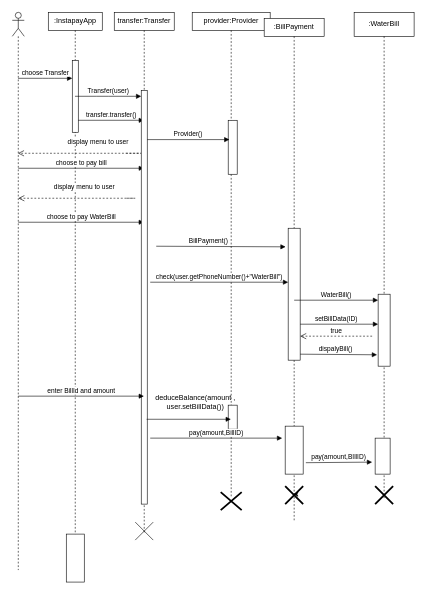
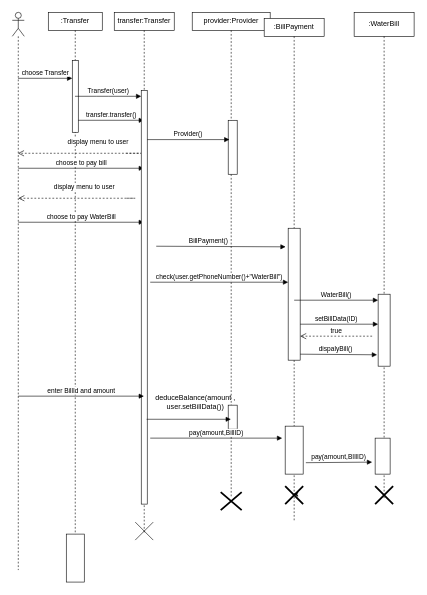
node ":InstapayApp": label ":InstapayApp" -> ":Transfer"
